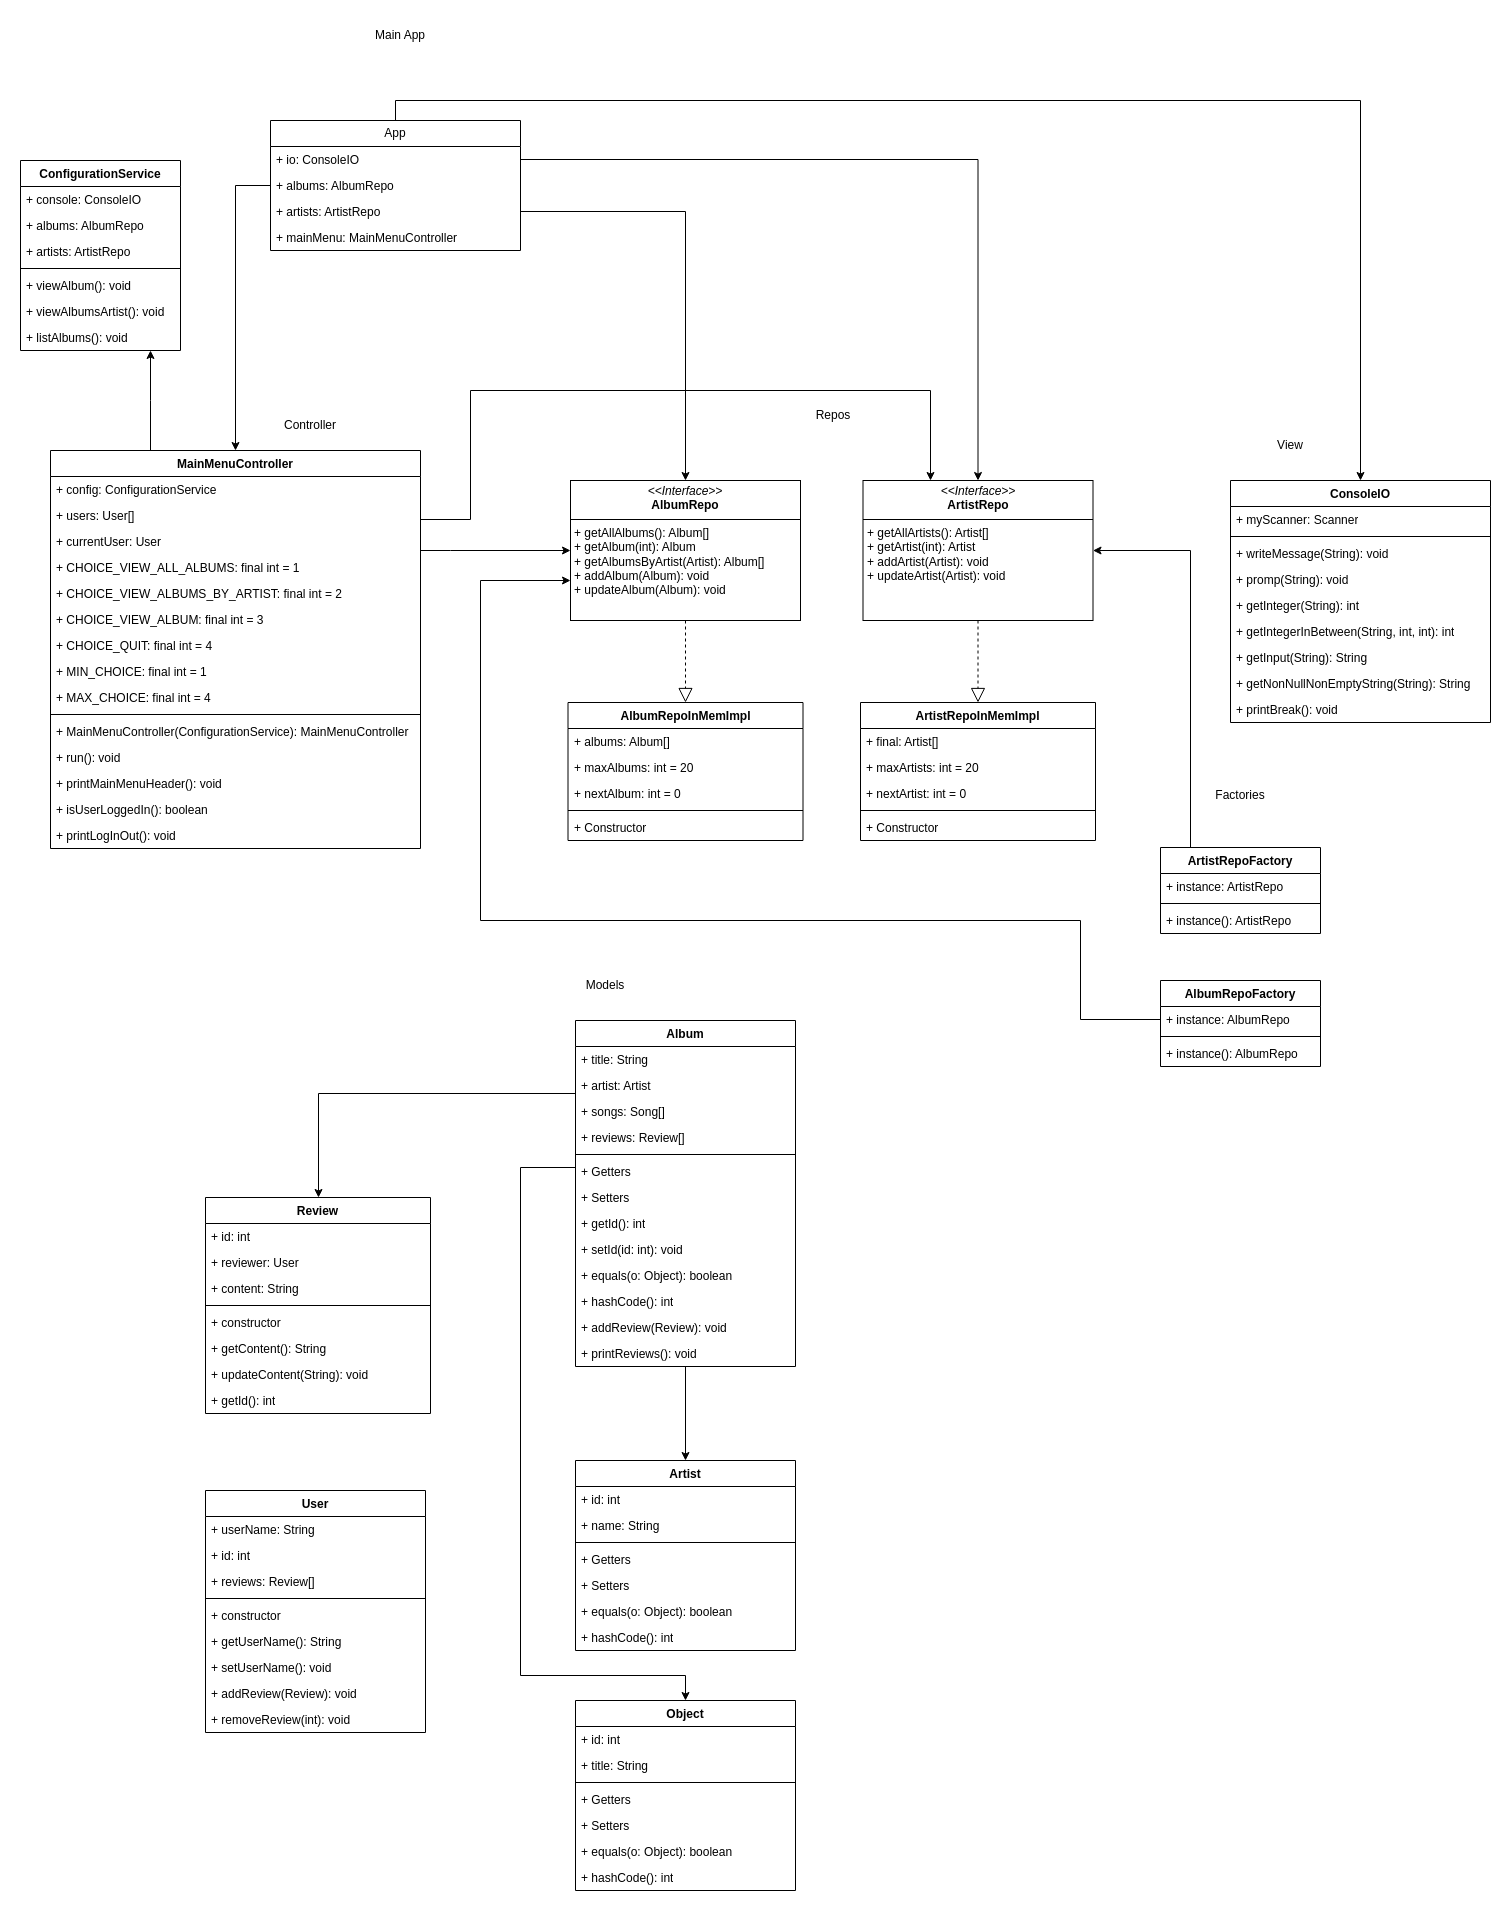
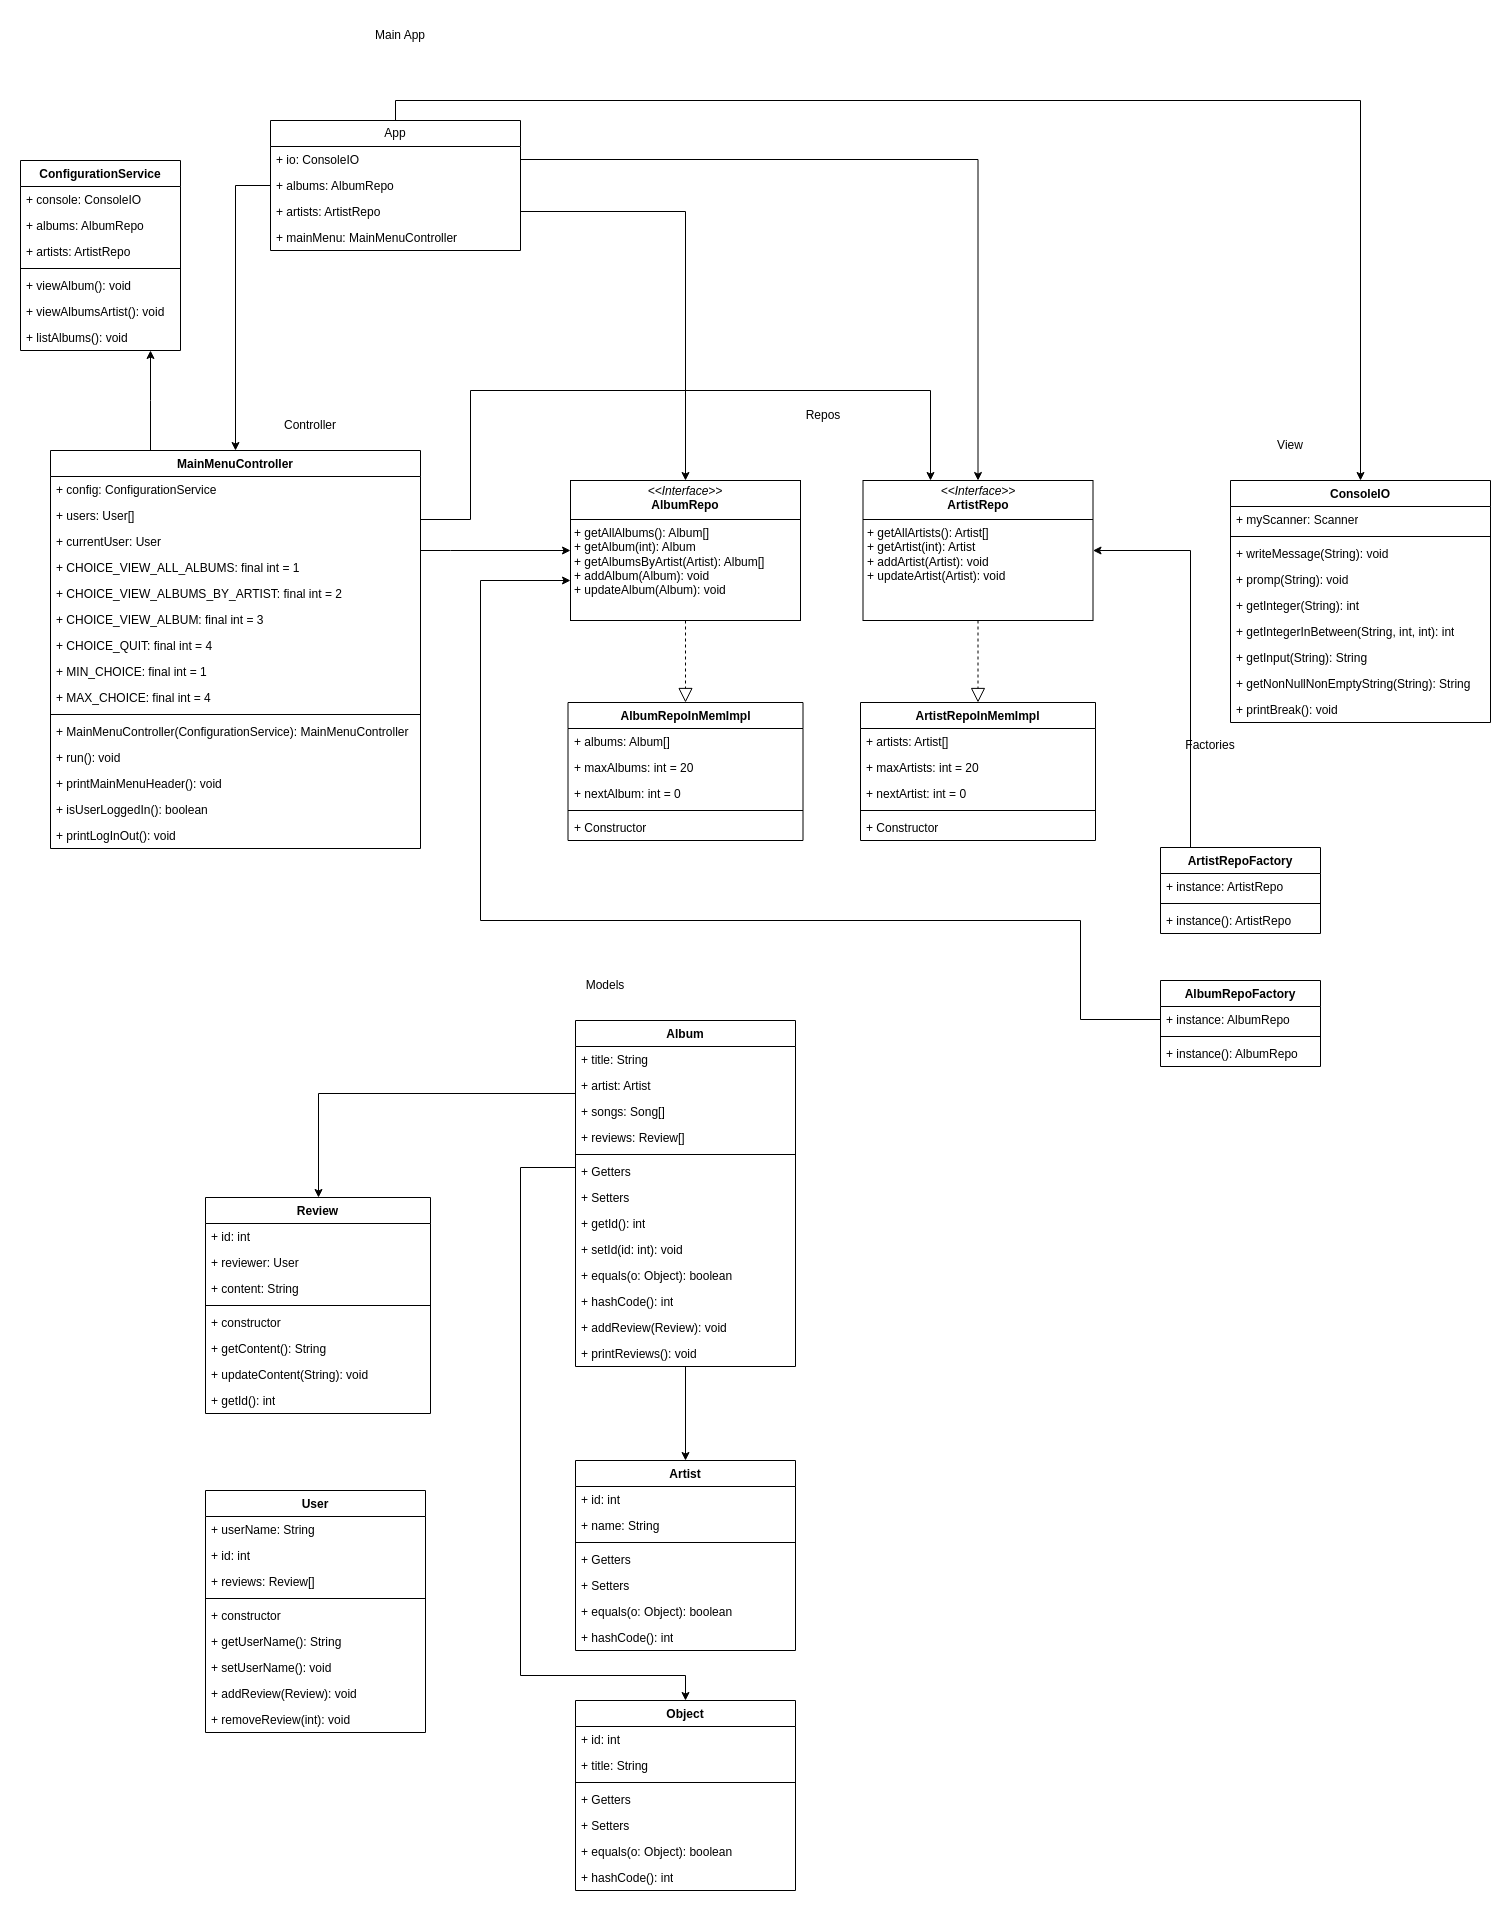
node "Repos": moved (833, 416) -> (823, 416)
node "+ final: Artist[]": label "+ final: Artist[]" -> "+ artists: Artist[]"
node "Factories": moved (1241, 796) -> (1211, 746)
